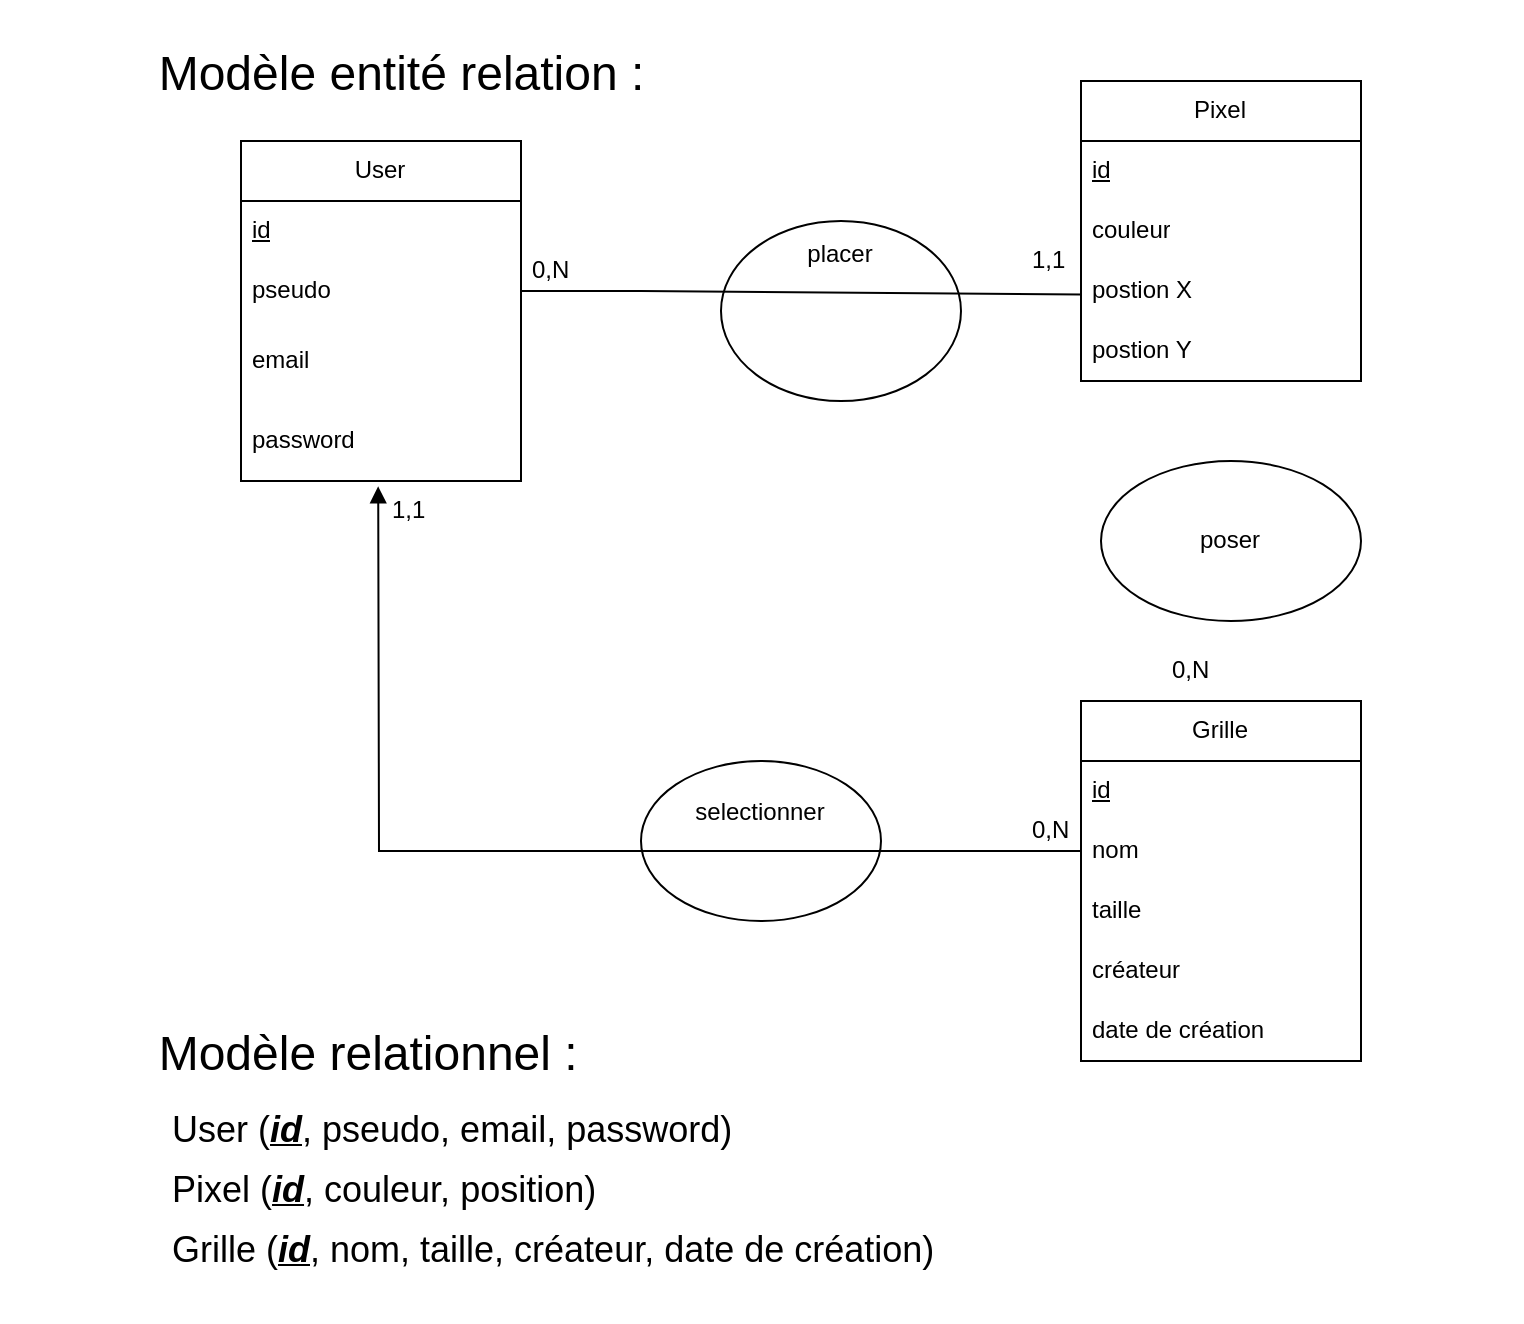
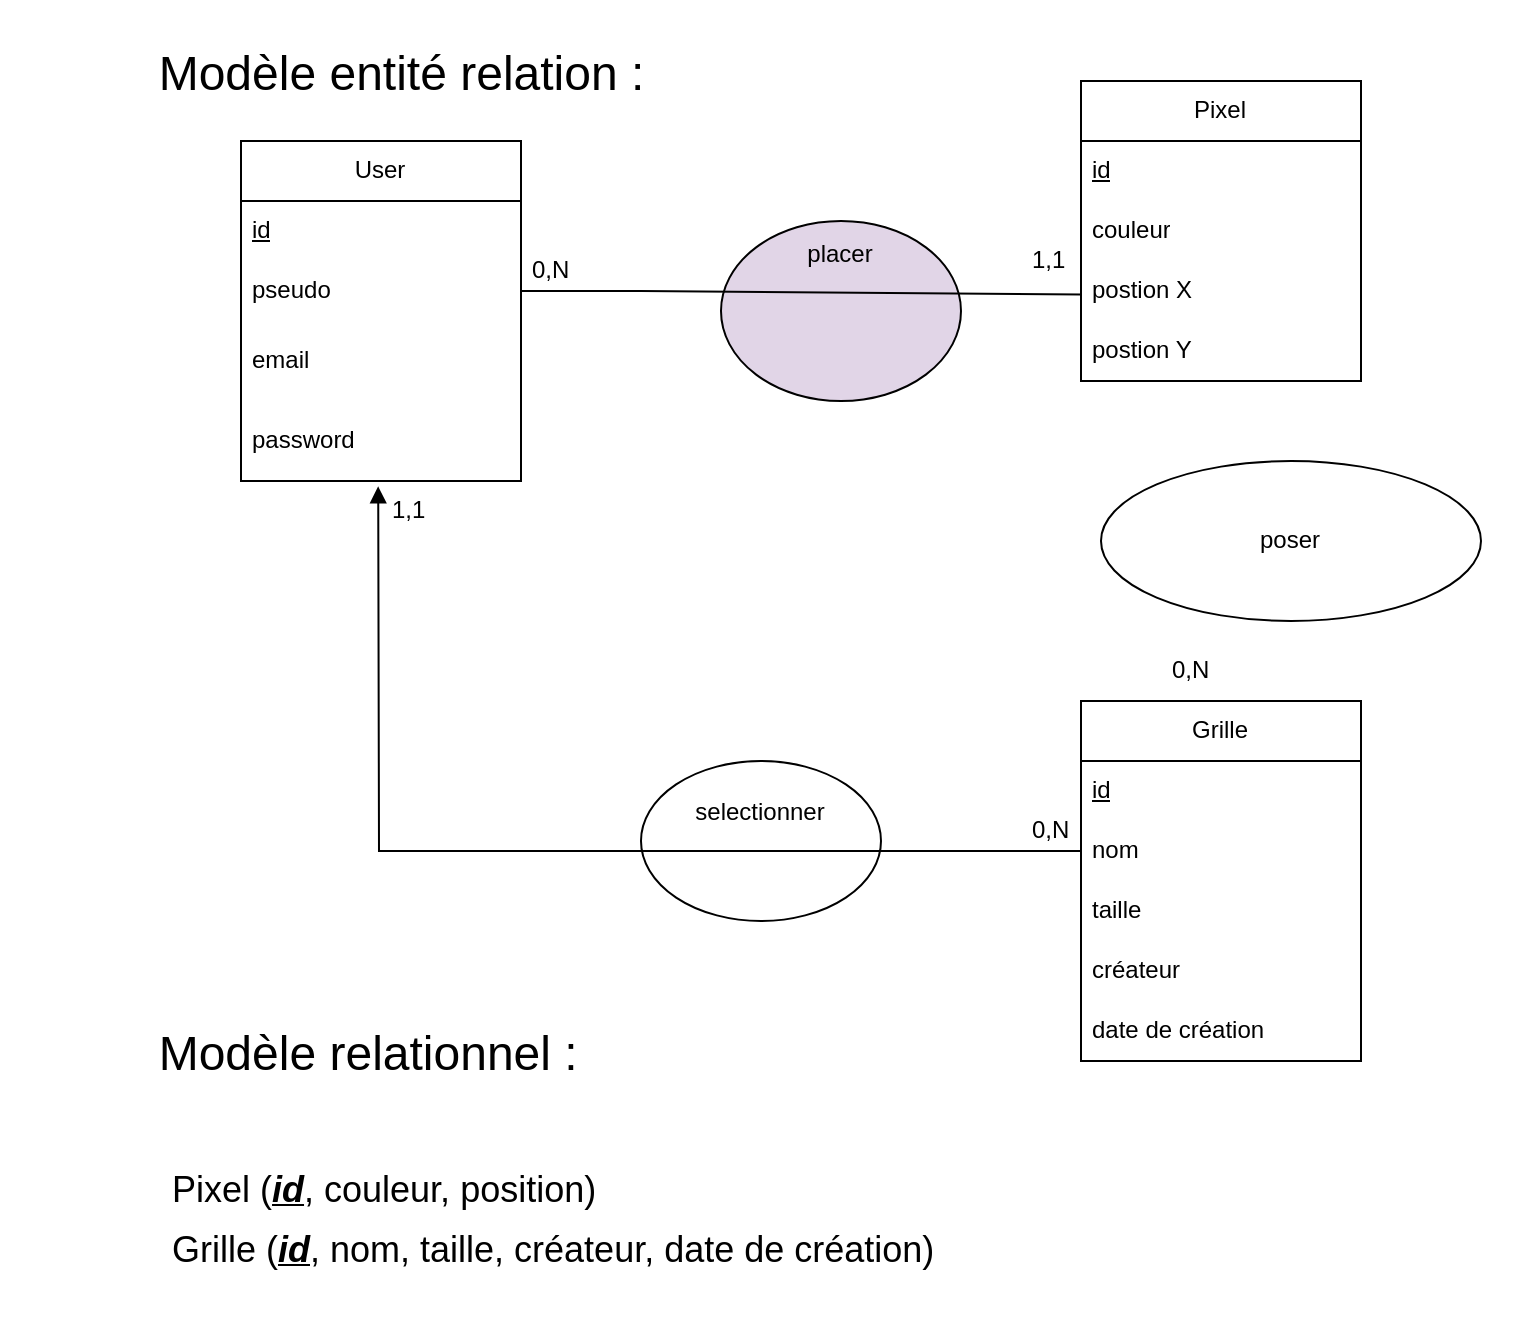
node "placer": fillcolor #ffffff -> #e1d5e7
node "poser": size 260x160 -> 380x160
node "User (id, pseudo, email, password)": removed
